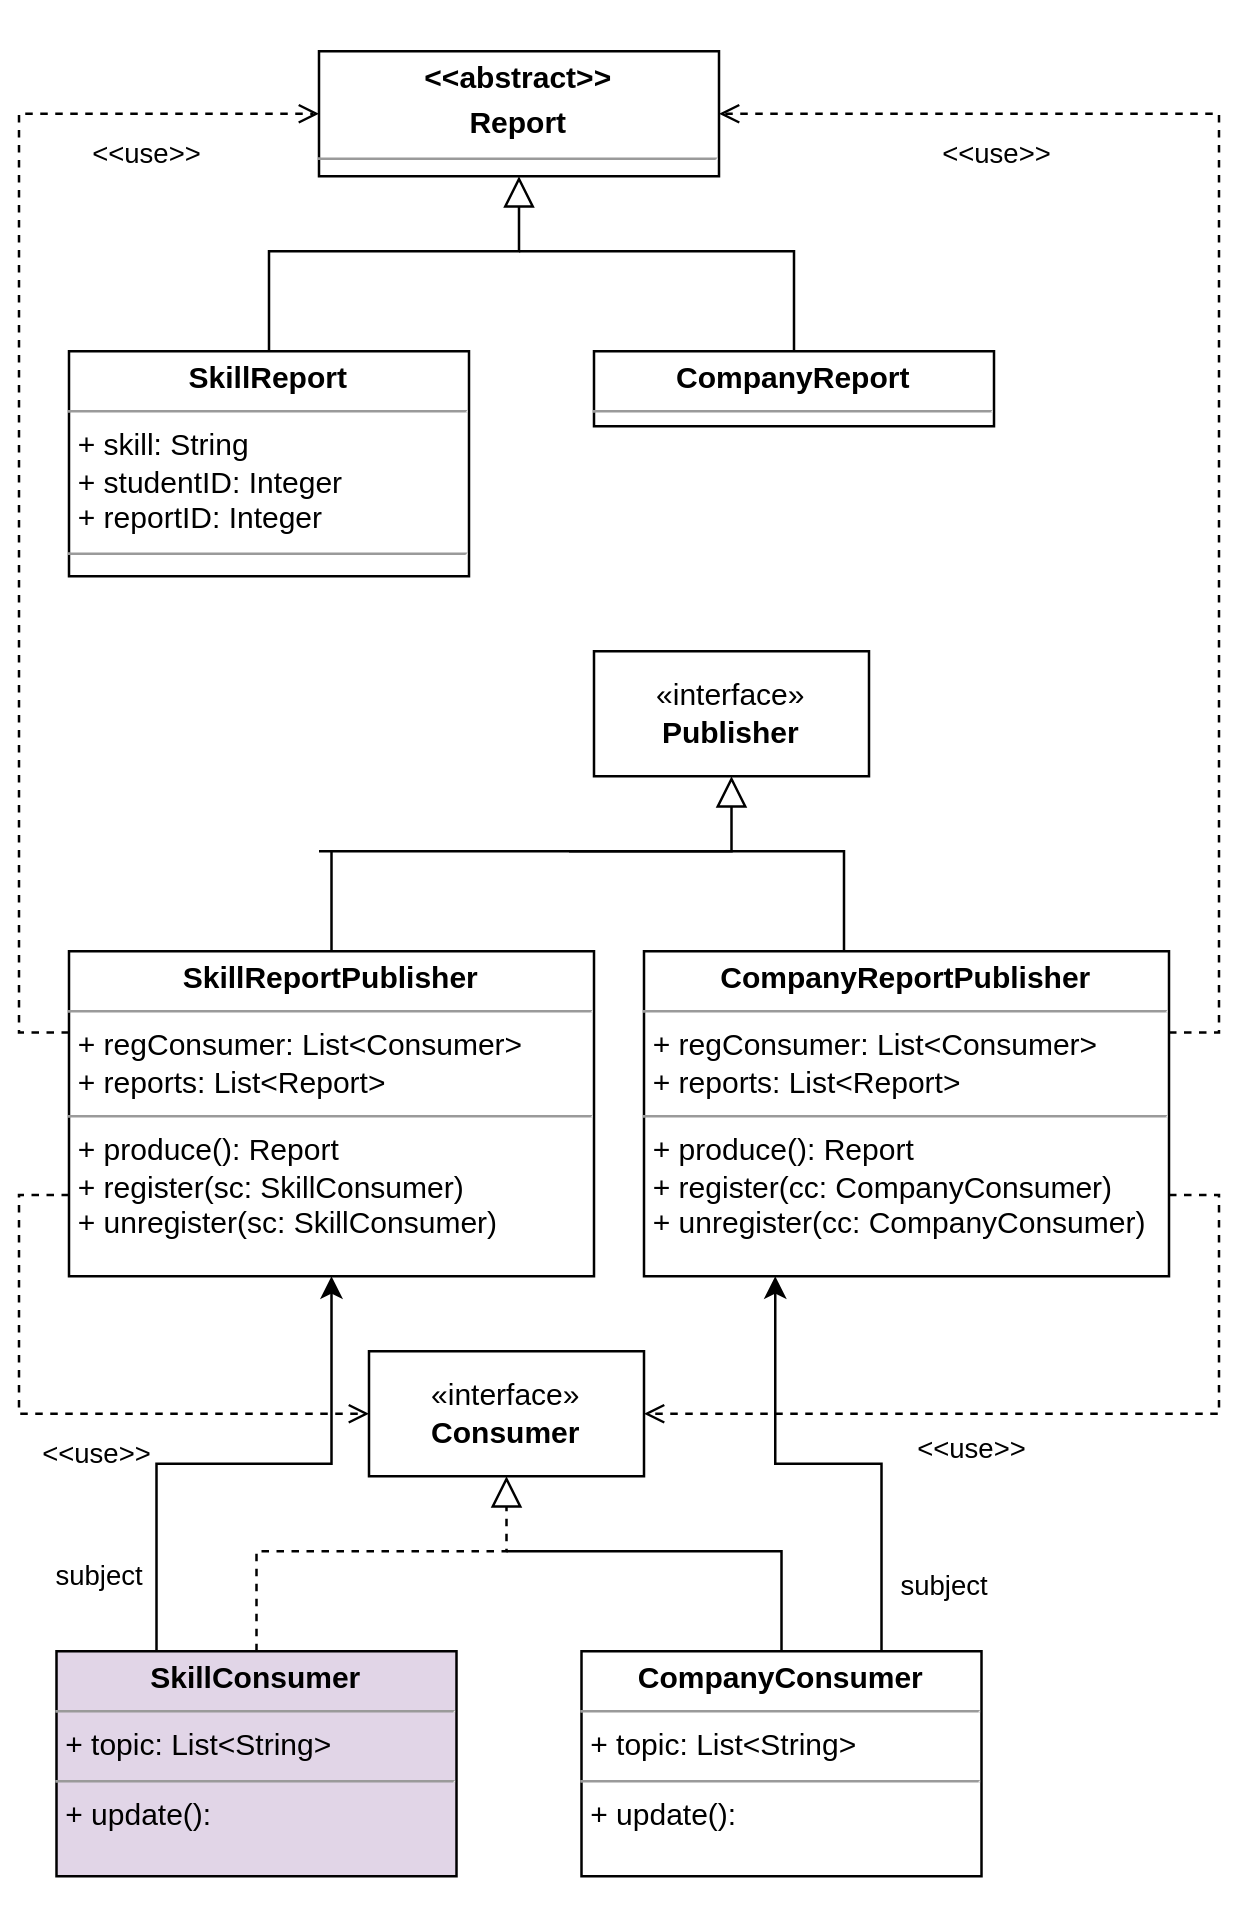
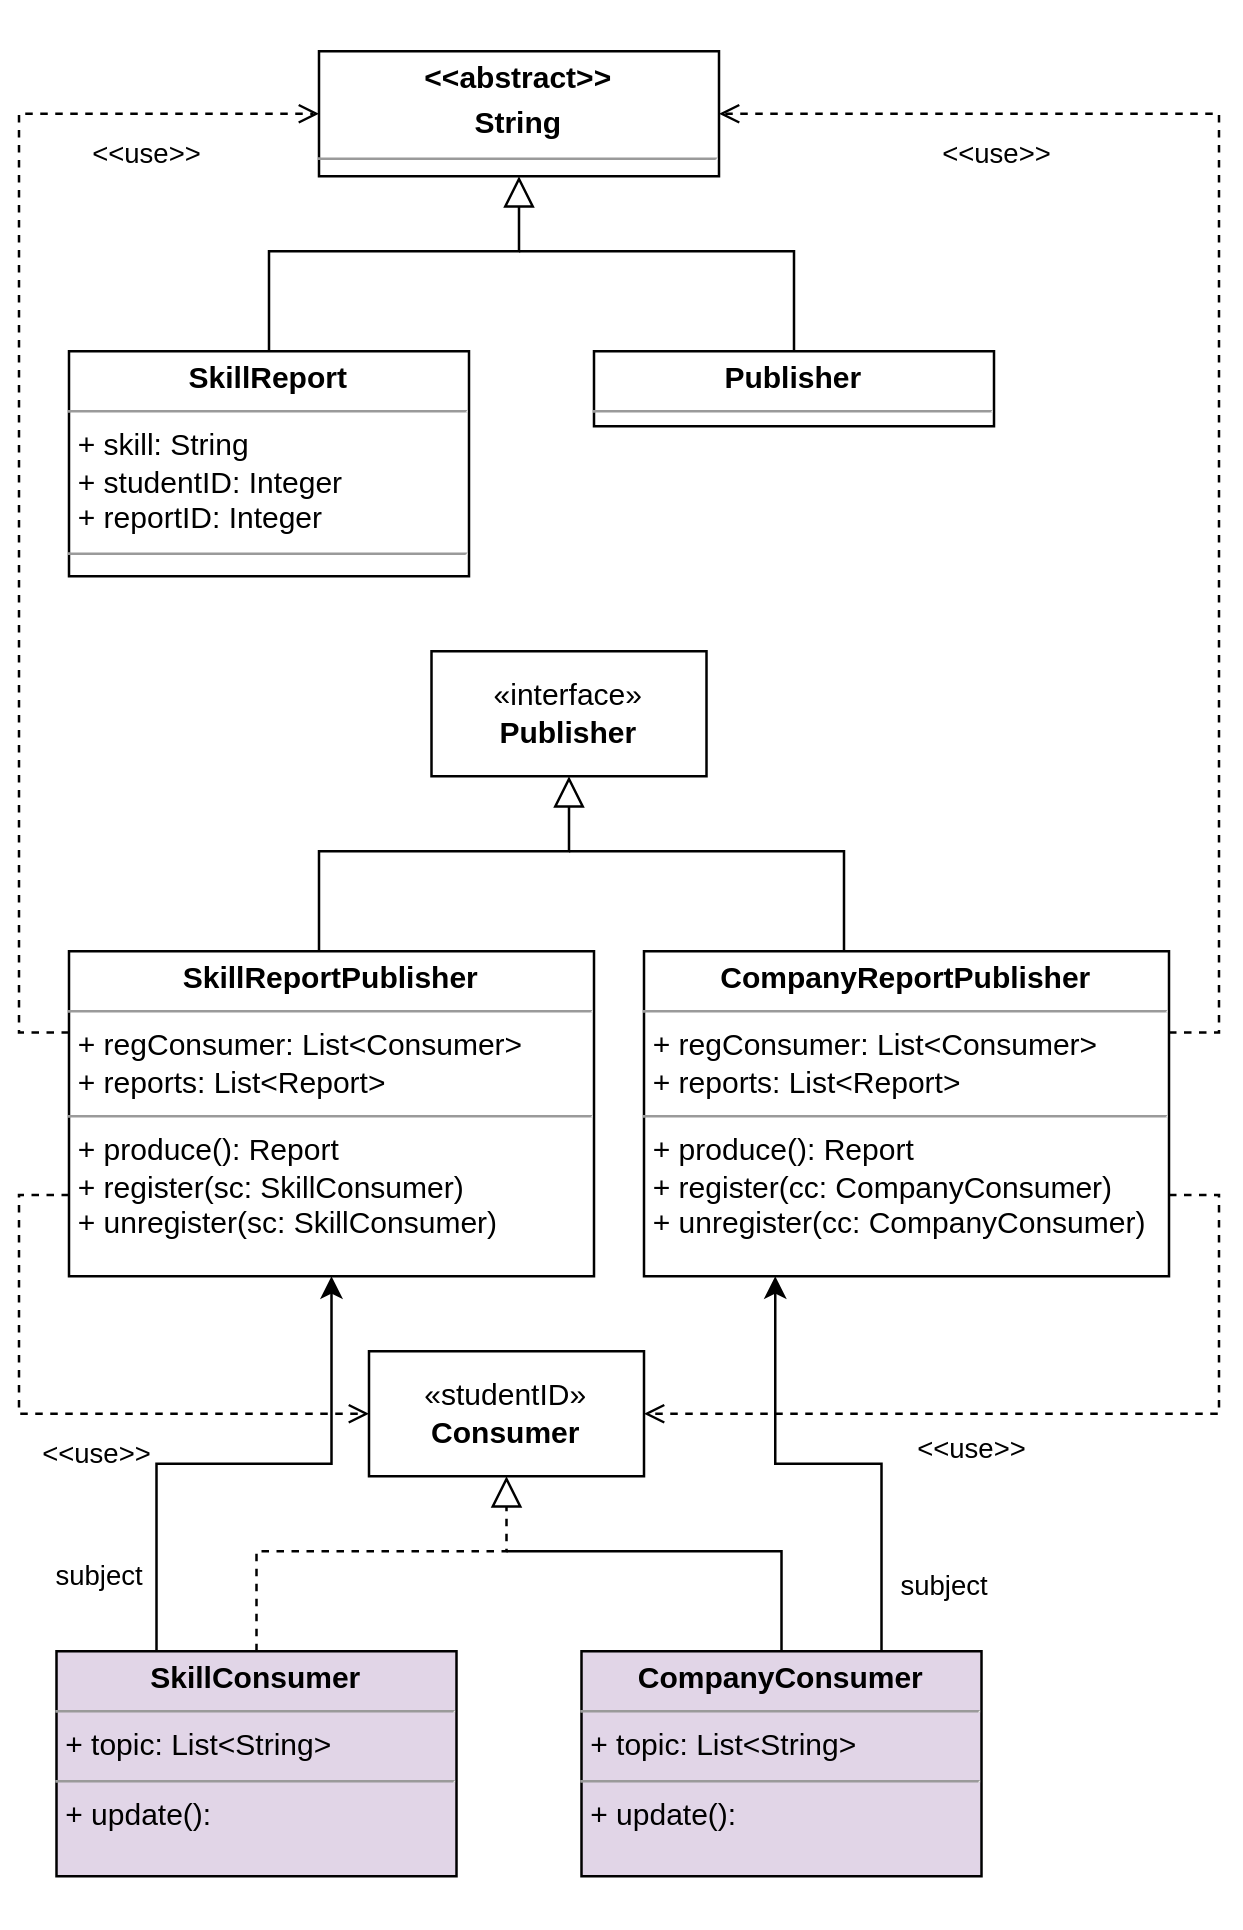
node "<<abstract>> Report": label "<<abstract>> Report" -> "<<abstract>> String"
node "CompanyReport": label "CompanyReport" -> "Publisher"
node "«interface» Publisher": moved (731, 714) -> (569, 714)
node "«interface» Consumer": label "«interface» Consumer" -> "«studentID» Consumer"
node "CompanyConsumer + topic: List<String> + update():": fillcolor #ffffff -> #e1d5e7
